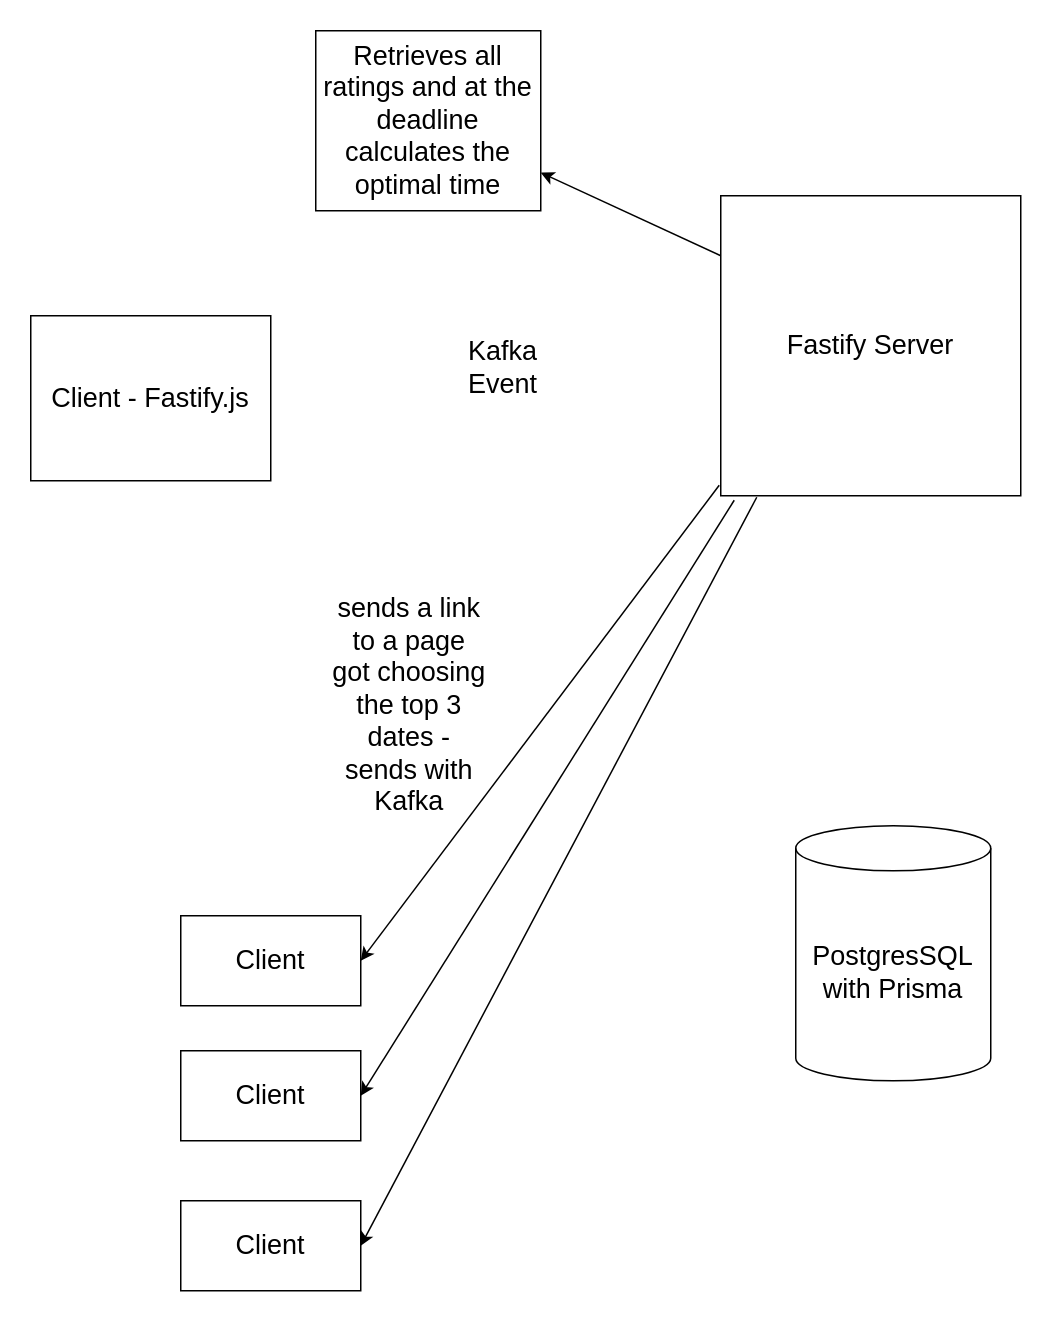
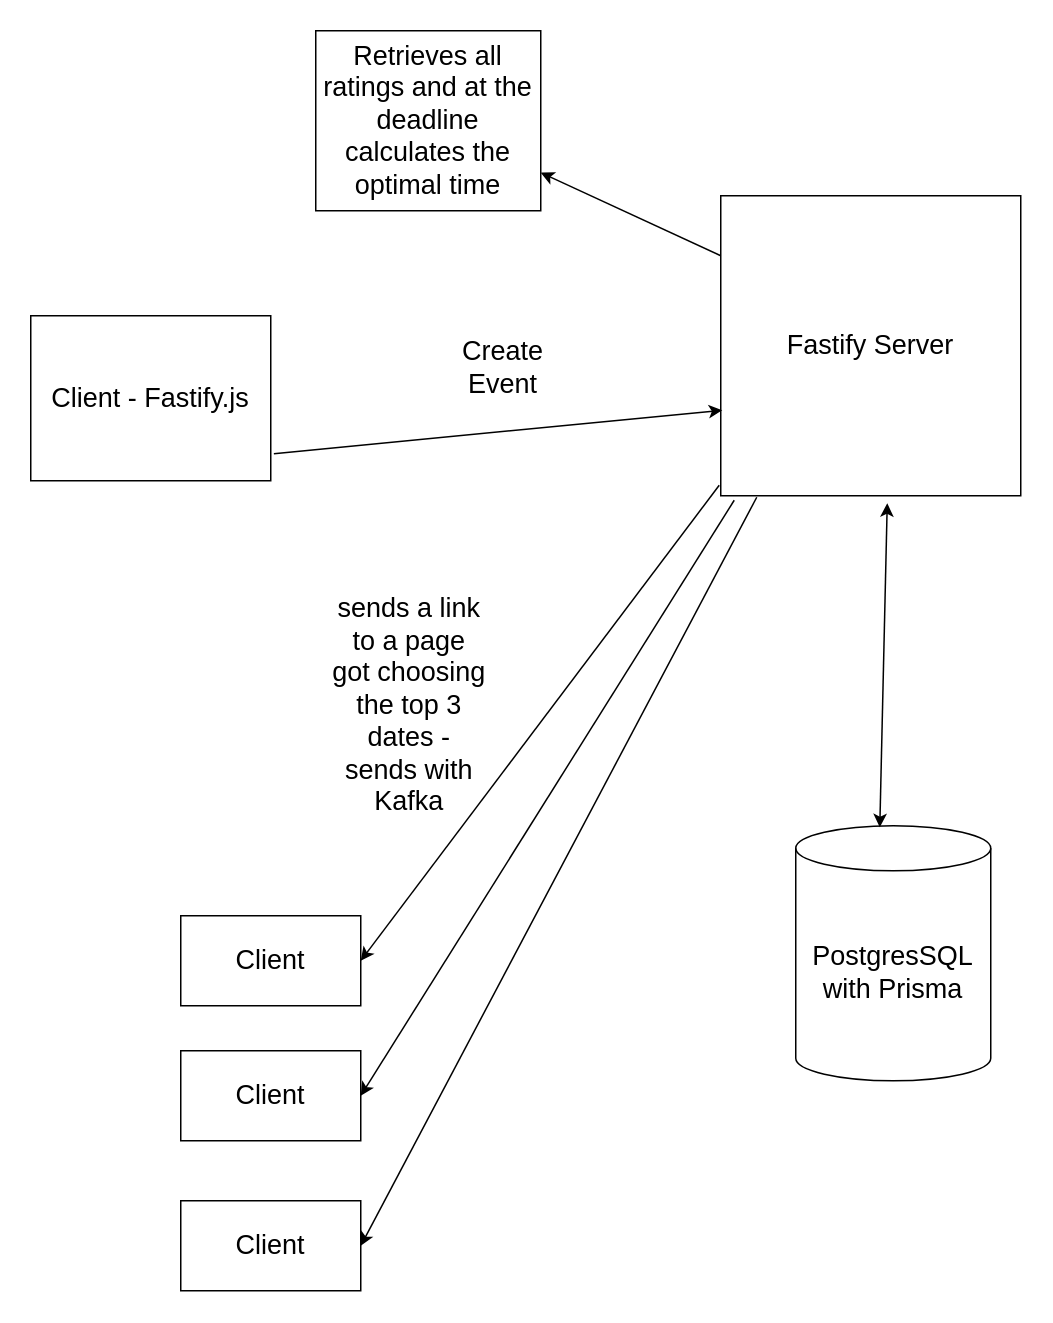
node "Kafka Event": label "Kafka Event" -> "Create Event"
edge "Client - Fastify.js" -> "Fastify Server": added
edge "Fastify Server" -- "PostgresSQL with Prisma": added
